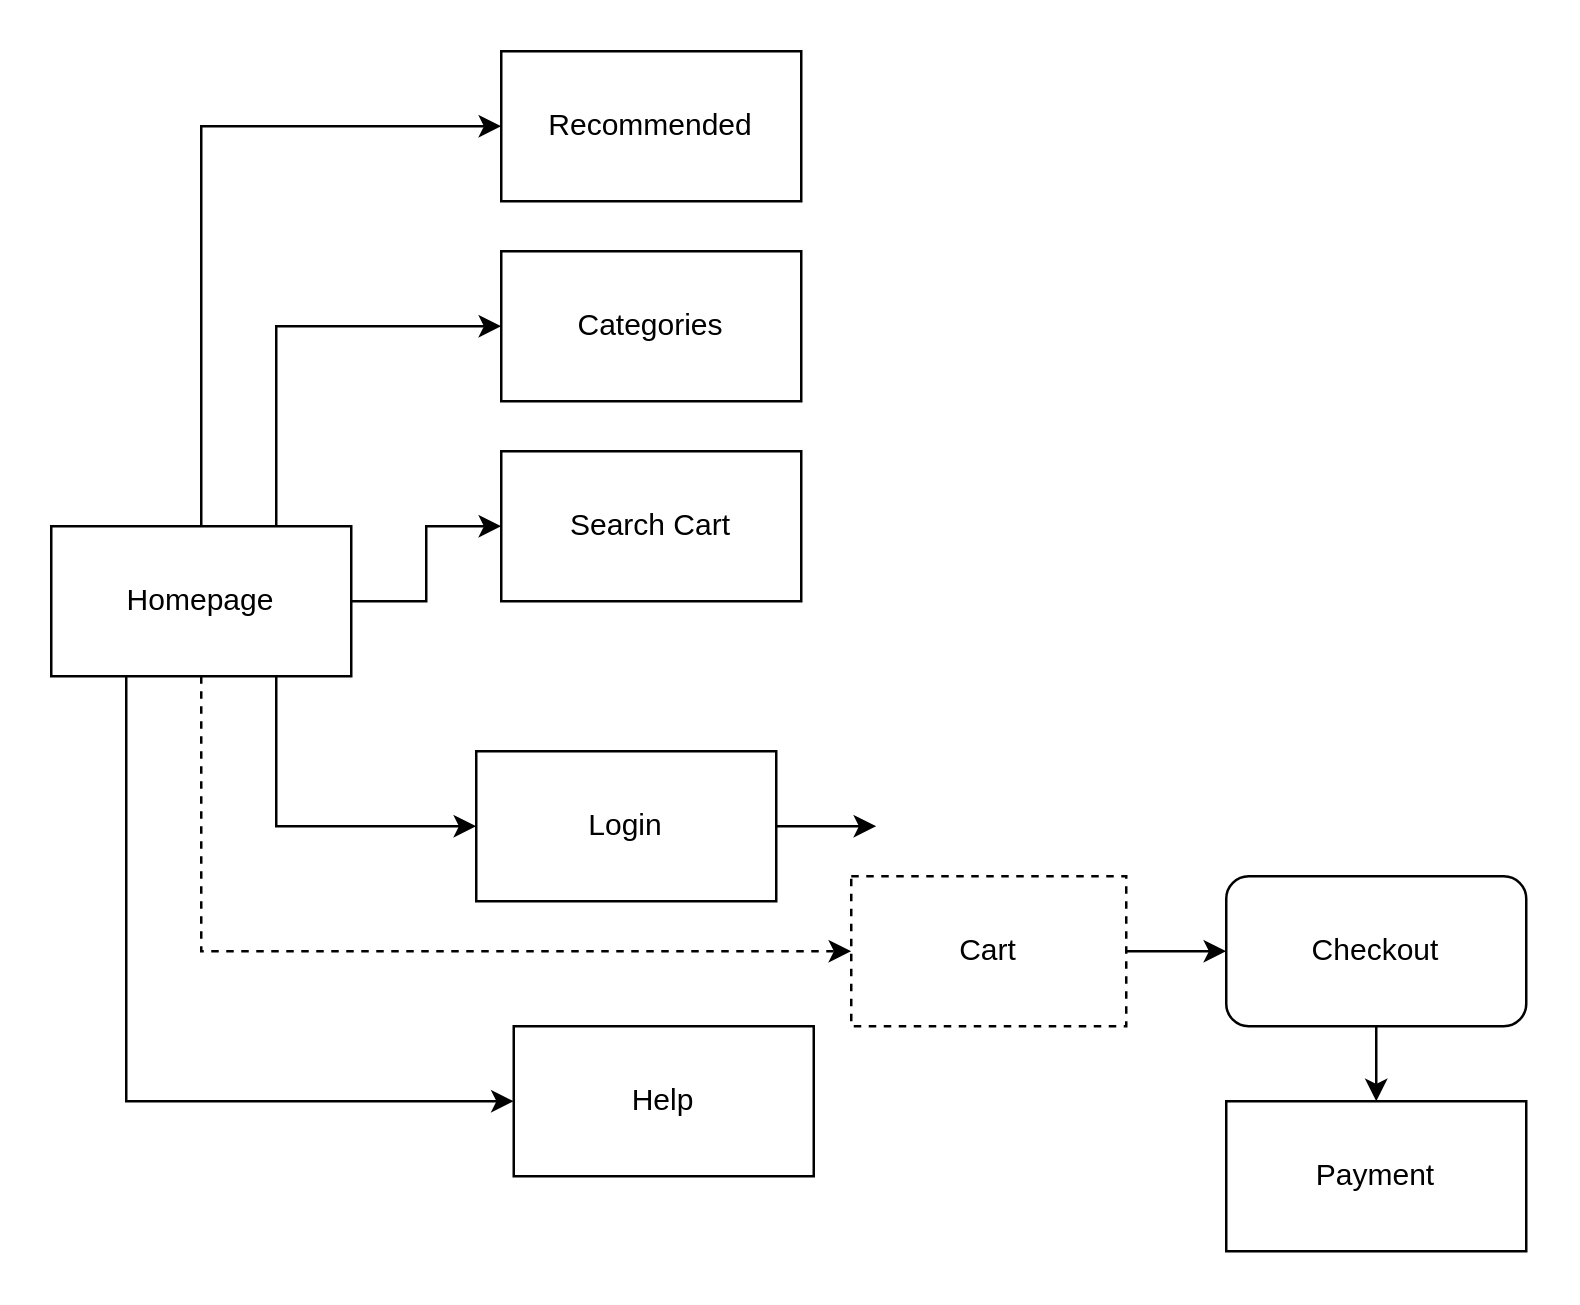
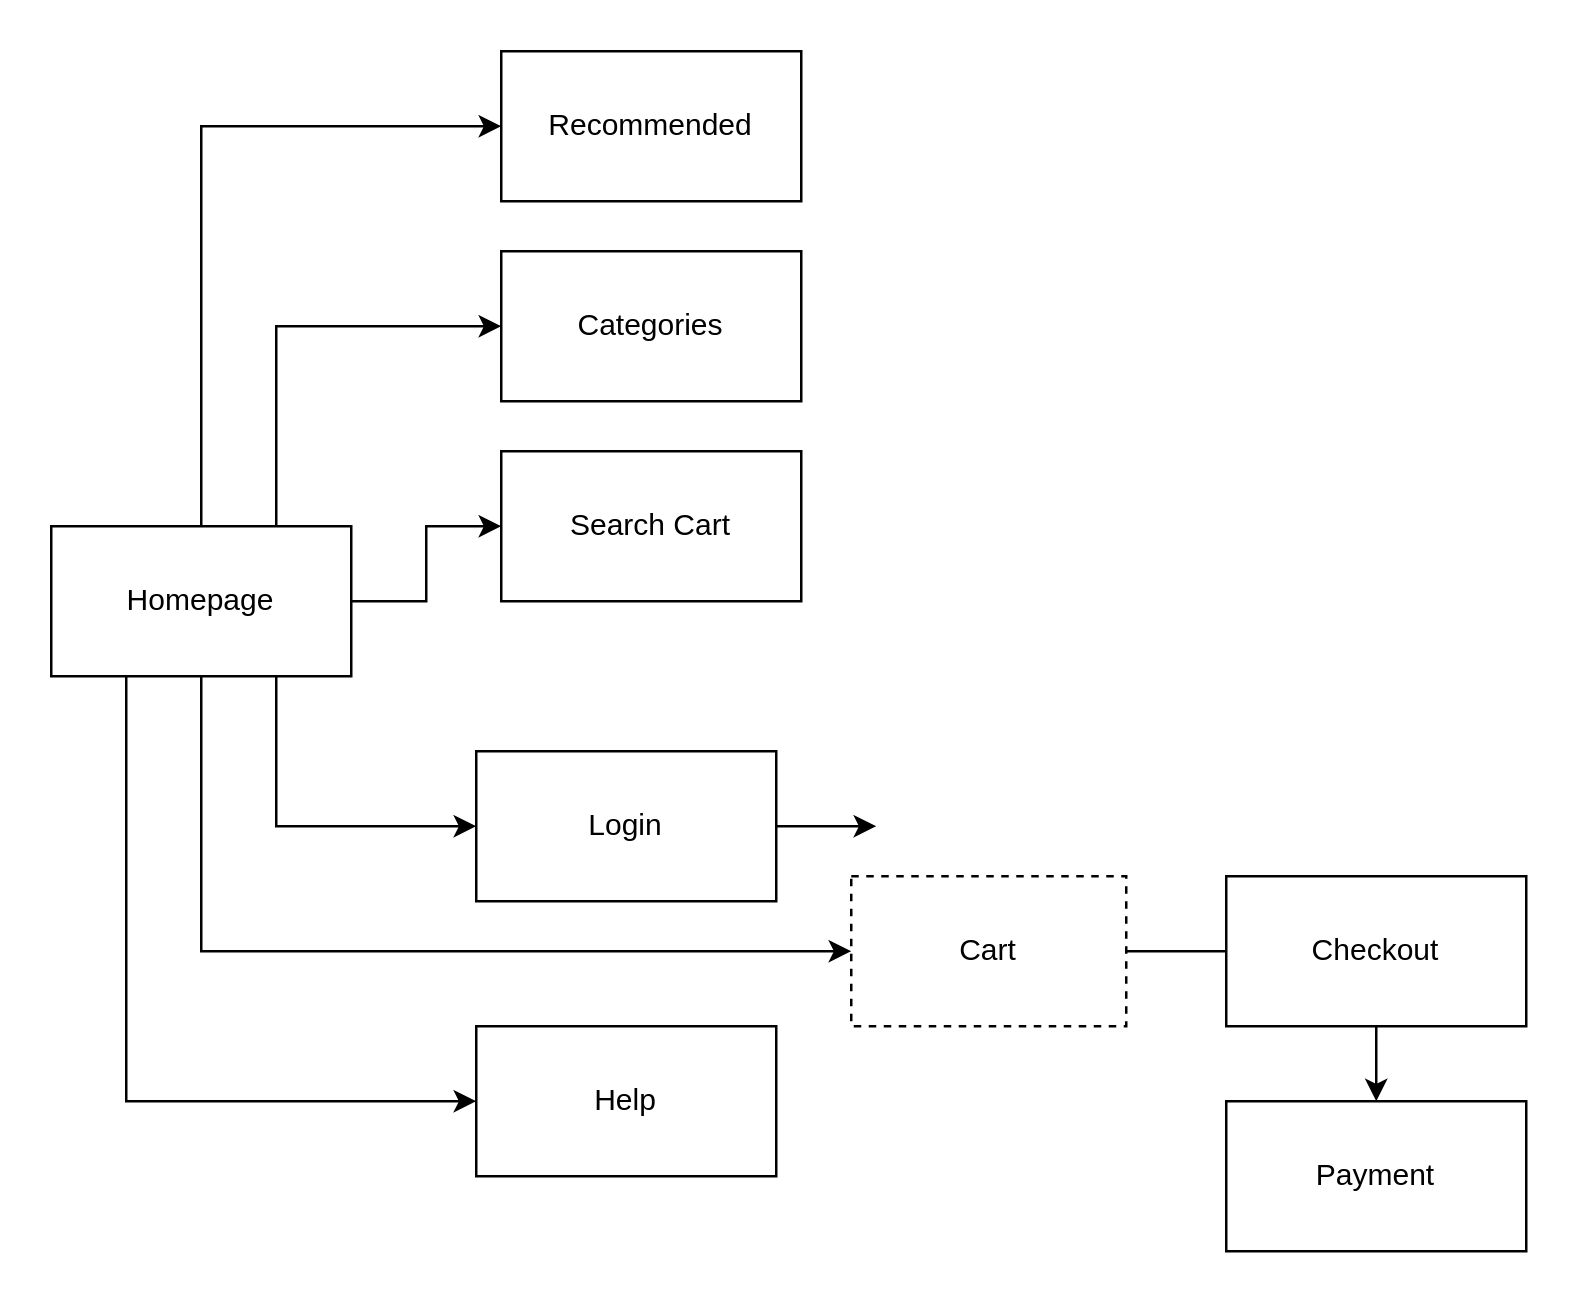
edge "Homepage" -> "Cart": style dashed -> solid
edge "Cart" -> "Checkout": arrowhead classic -> none
node "Checkout": shape rounded rectangle -> rectangle
node "Help": moved (664, 1101) -> (626, 1101)
